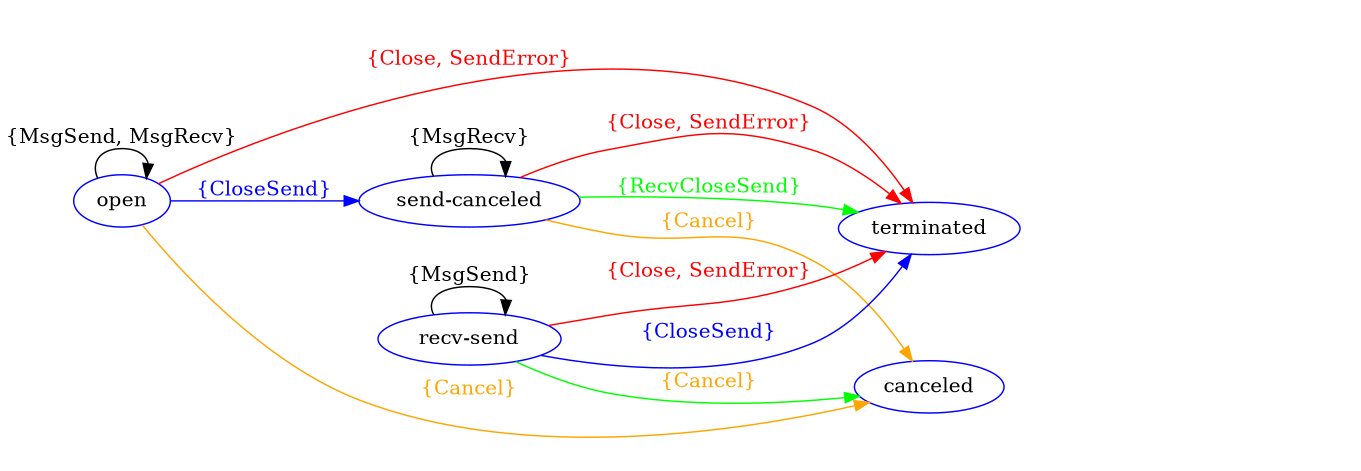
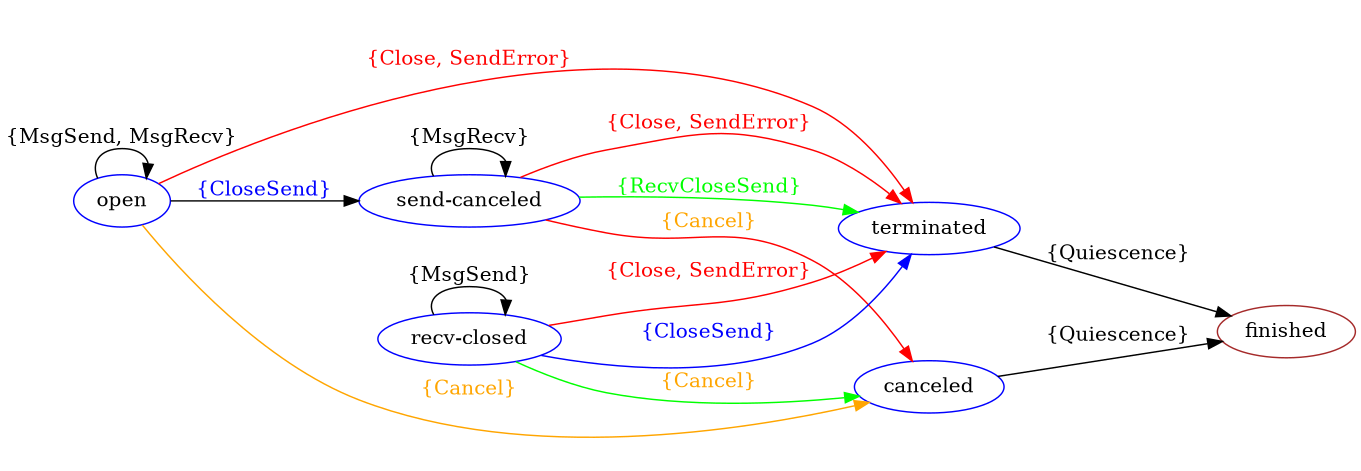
edge "open" -> "send-canceled": color blue -> black
edge "send-canceled" -> "canceled": color orange -> red
node "finished": added
node "recv-send": label "recv-send" -> "recv-closed"
